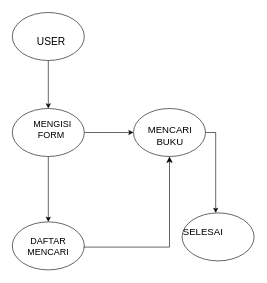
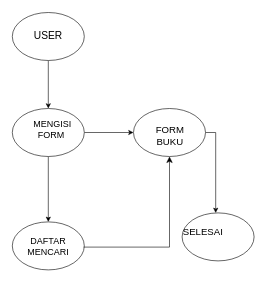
node "USER": moved (51, 42) -> (48, 36)
node "MENCARI BUKU": label "MENCARI BUKU" -> "FORM BUKU"
